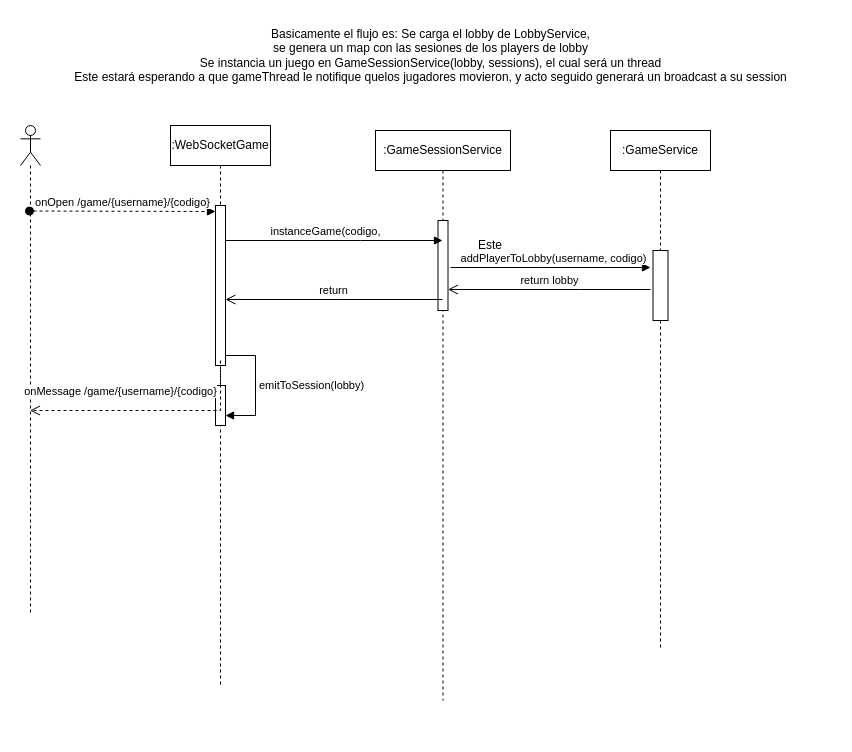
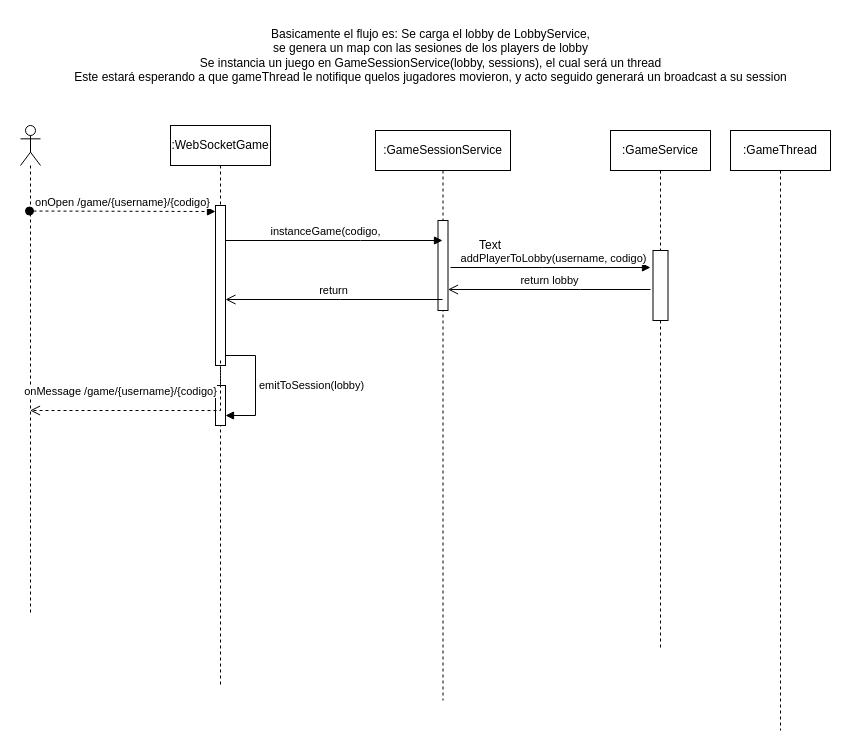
node "Este": label "Este" -> "Text"
node ":GameThread": added
